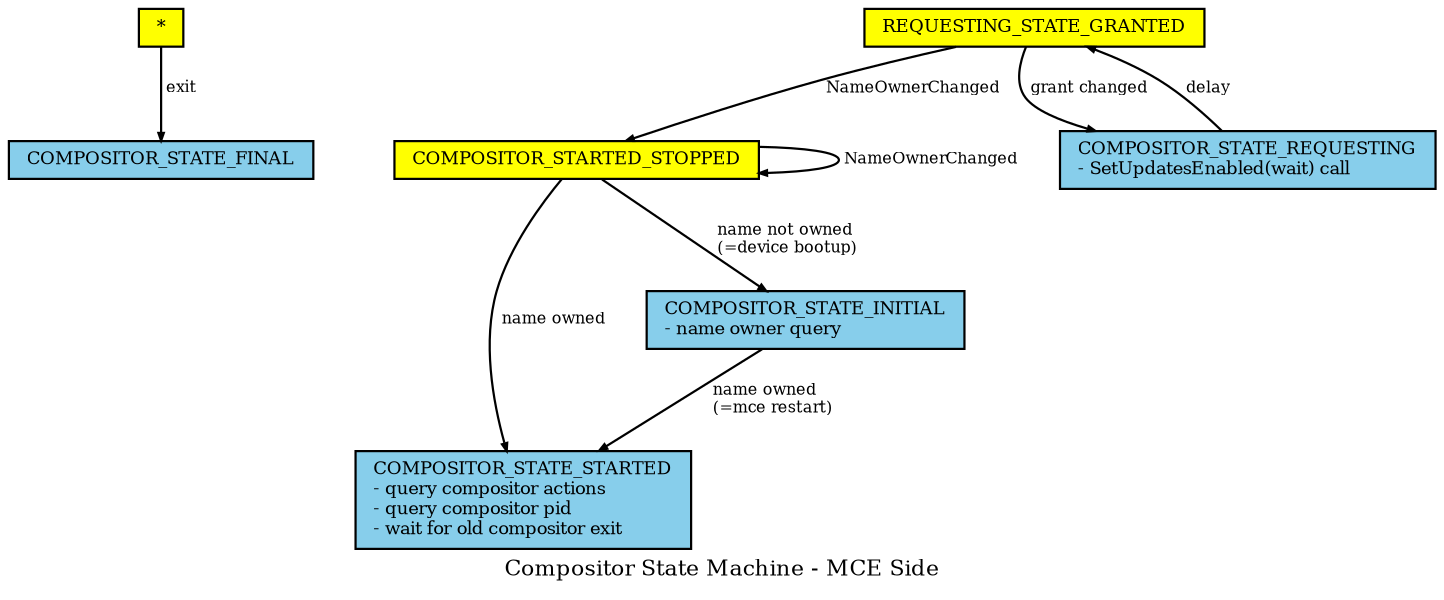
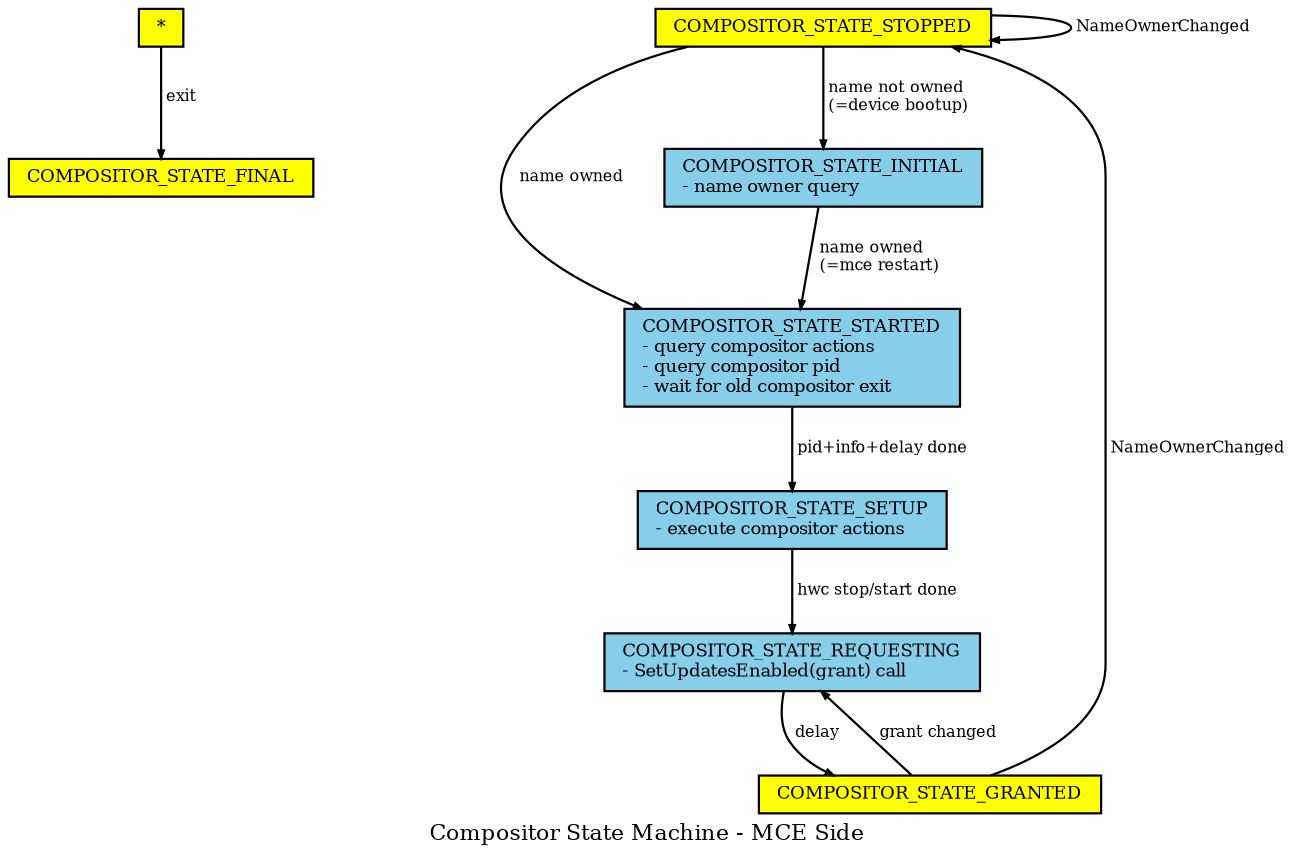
node "REQUESTING_STATE_GRANTED": label "REQUESTING_STATE_GRANTED" -> "COMPOSITOR_STATE_GRANTED"
node "COMPOSITOR_STATE_FINAL": fillcolor skyblue -> yellow
node "COMPOSITOR_STARTED_STOPPED": label "COMPOSITOR_STARTED_STOPPED" -> "COMPOSITOR_STATE_STOPPED"
node "COMPOSITOR_STATE_REQUESTING - SetUpdatesEnabled(wait) call": label "COMPOSITOR_STATE_REQUESTING - SetUpdatesEnabled(wait) call" -> "COMPOSITOR_STATE_REQUESTING - SetUpdatesEnabled(grant) call"
node "COMPOSITOR_STATE_SETUP - execute compositor actions": added
